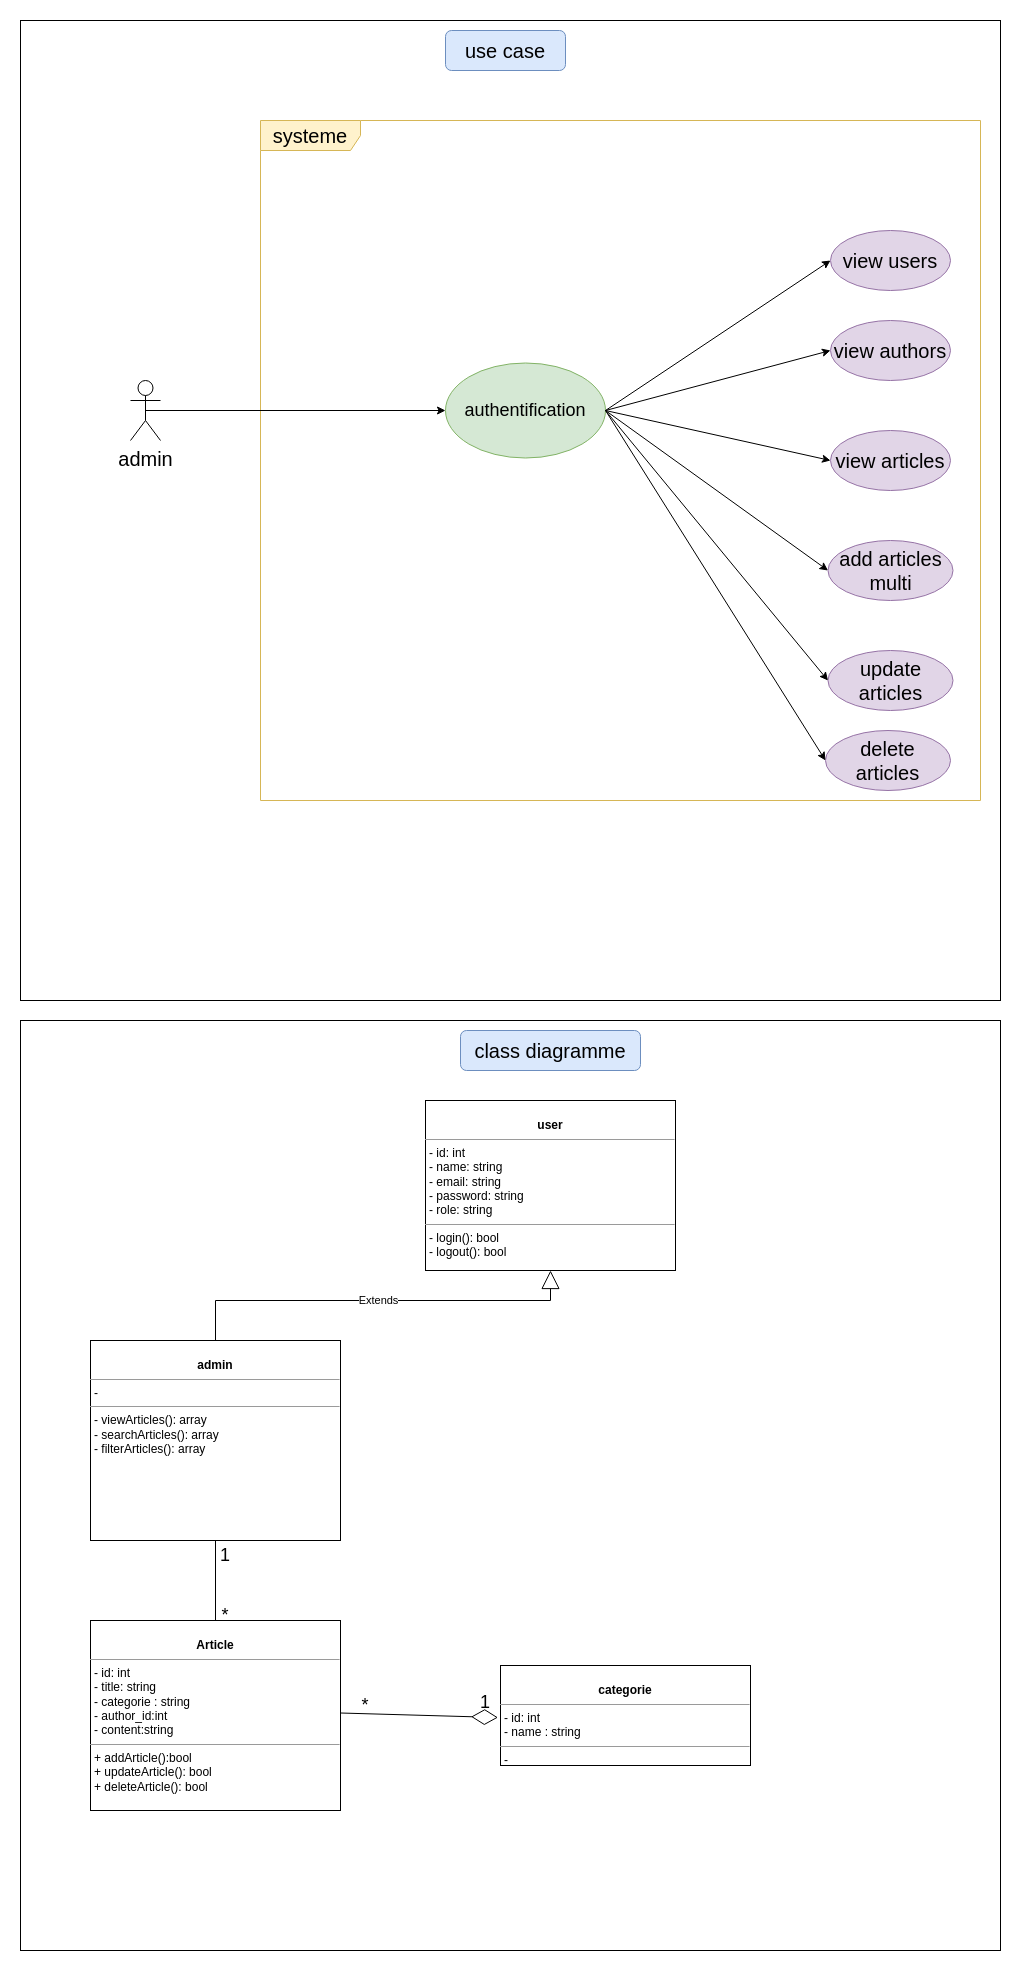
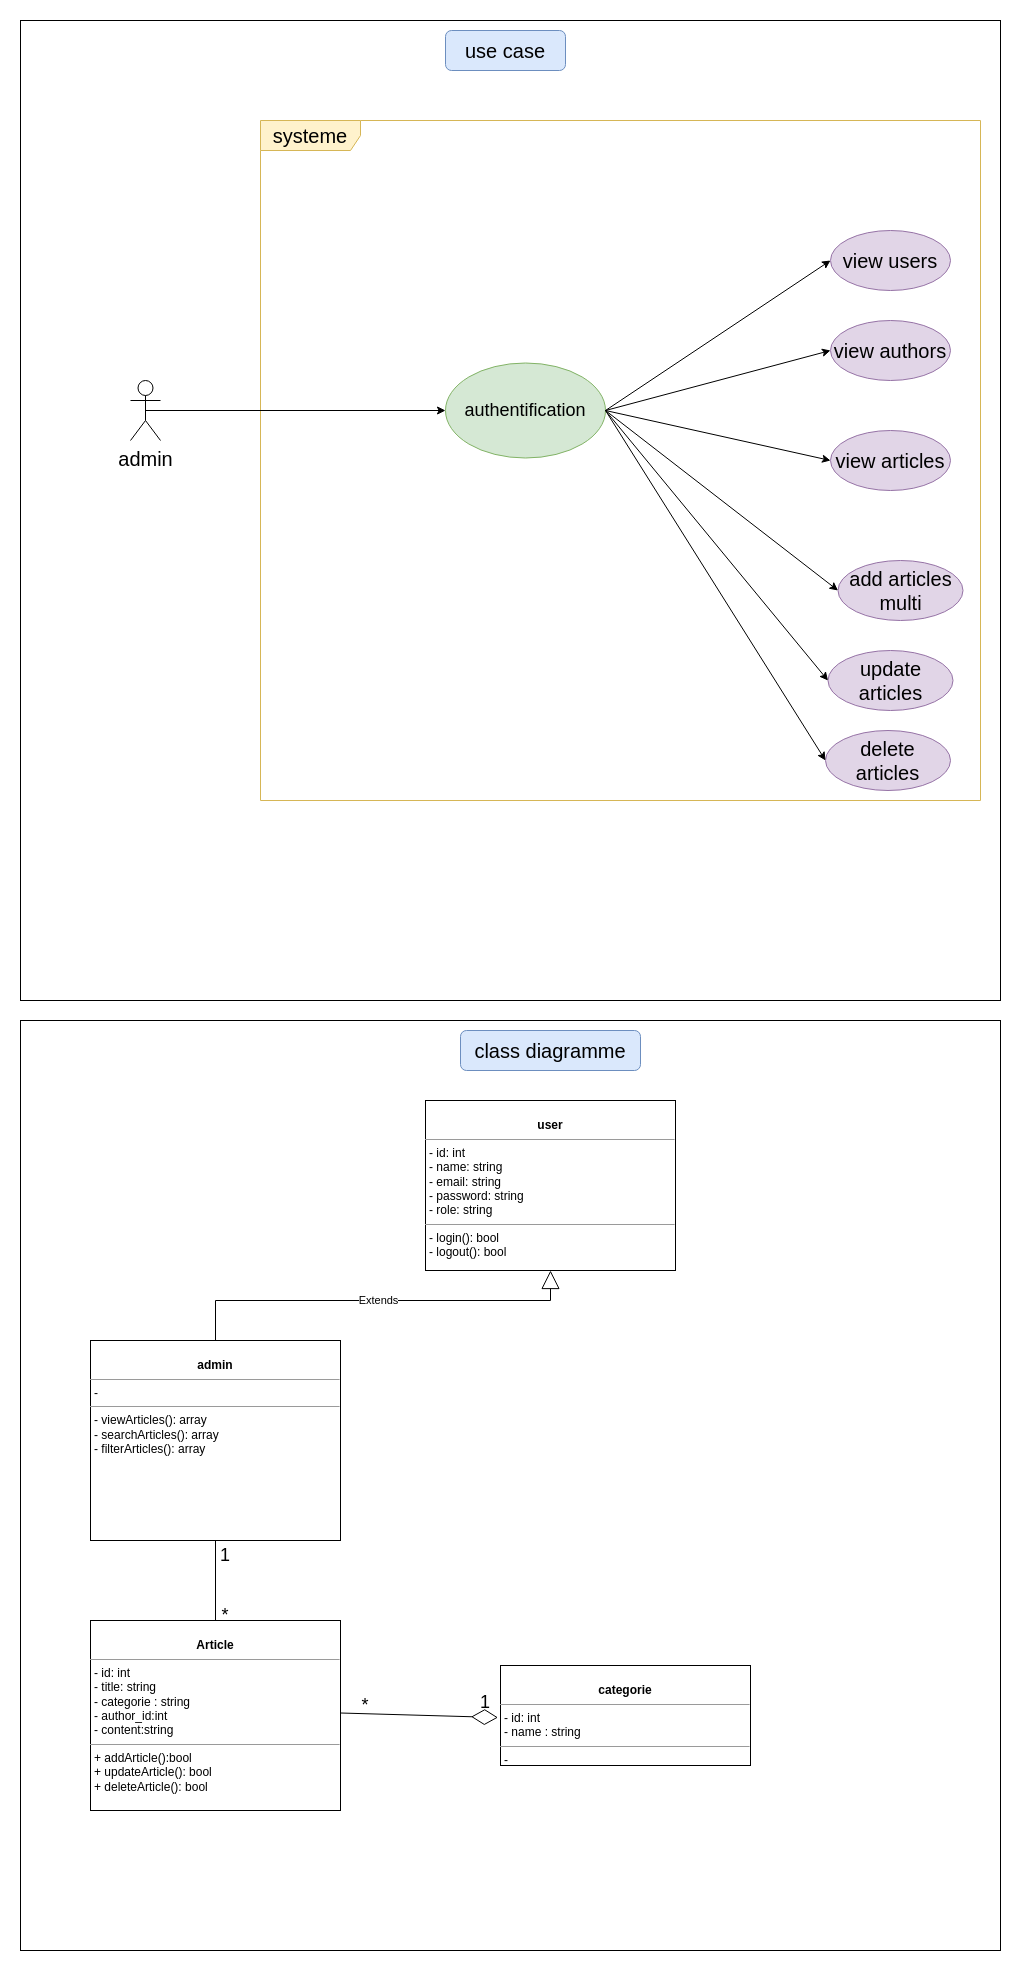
node "add articles multi": moved (891, 571) -> (901, 591)
